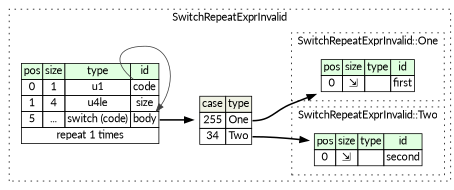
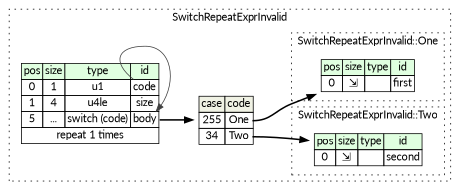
node "case": text "type" -> "code"
